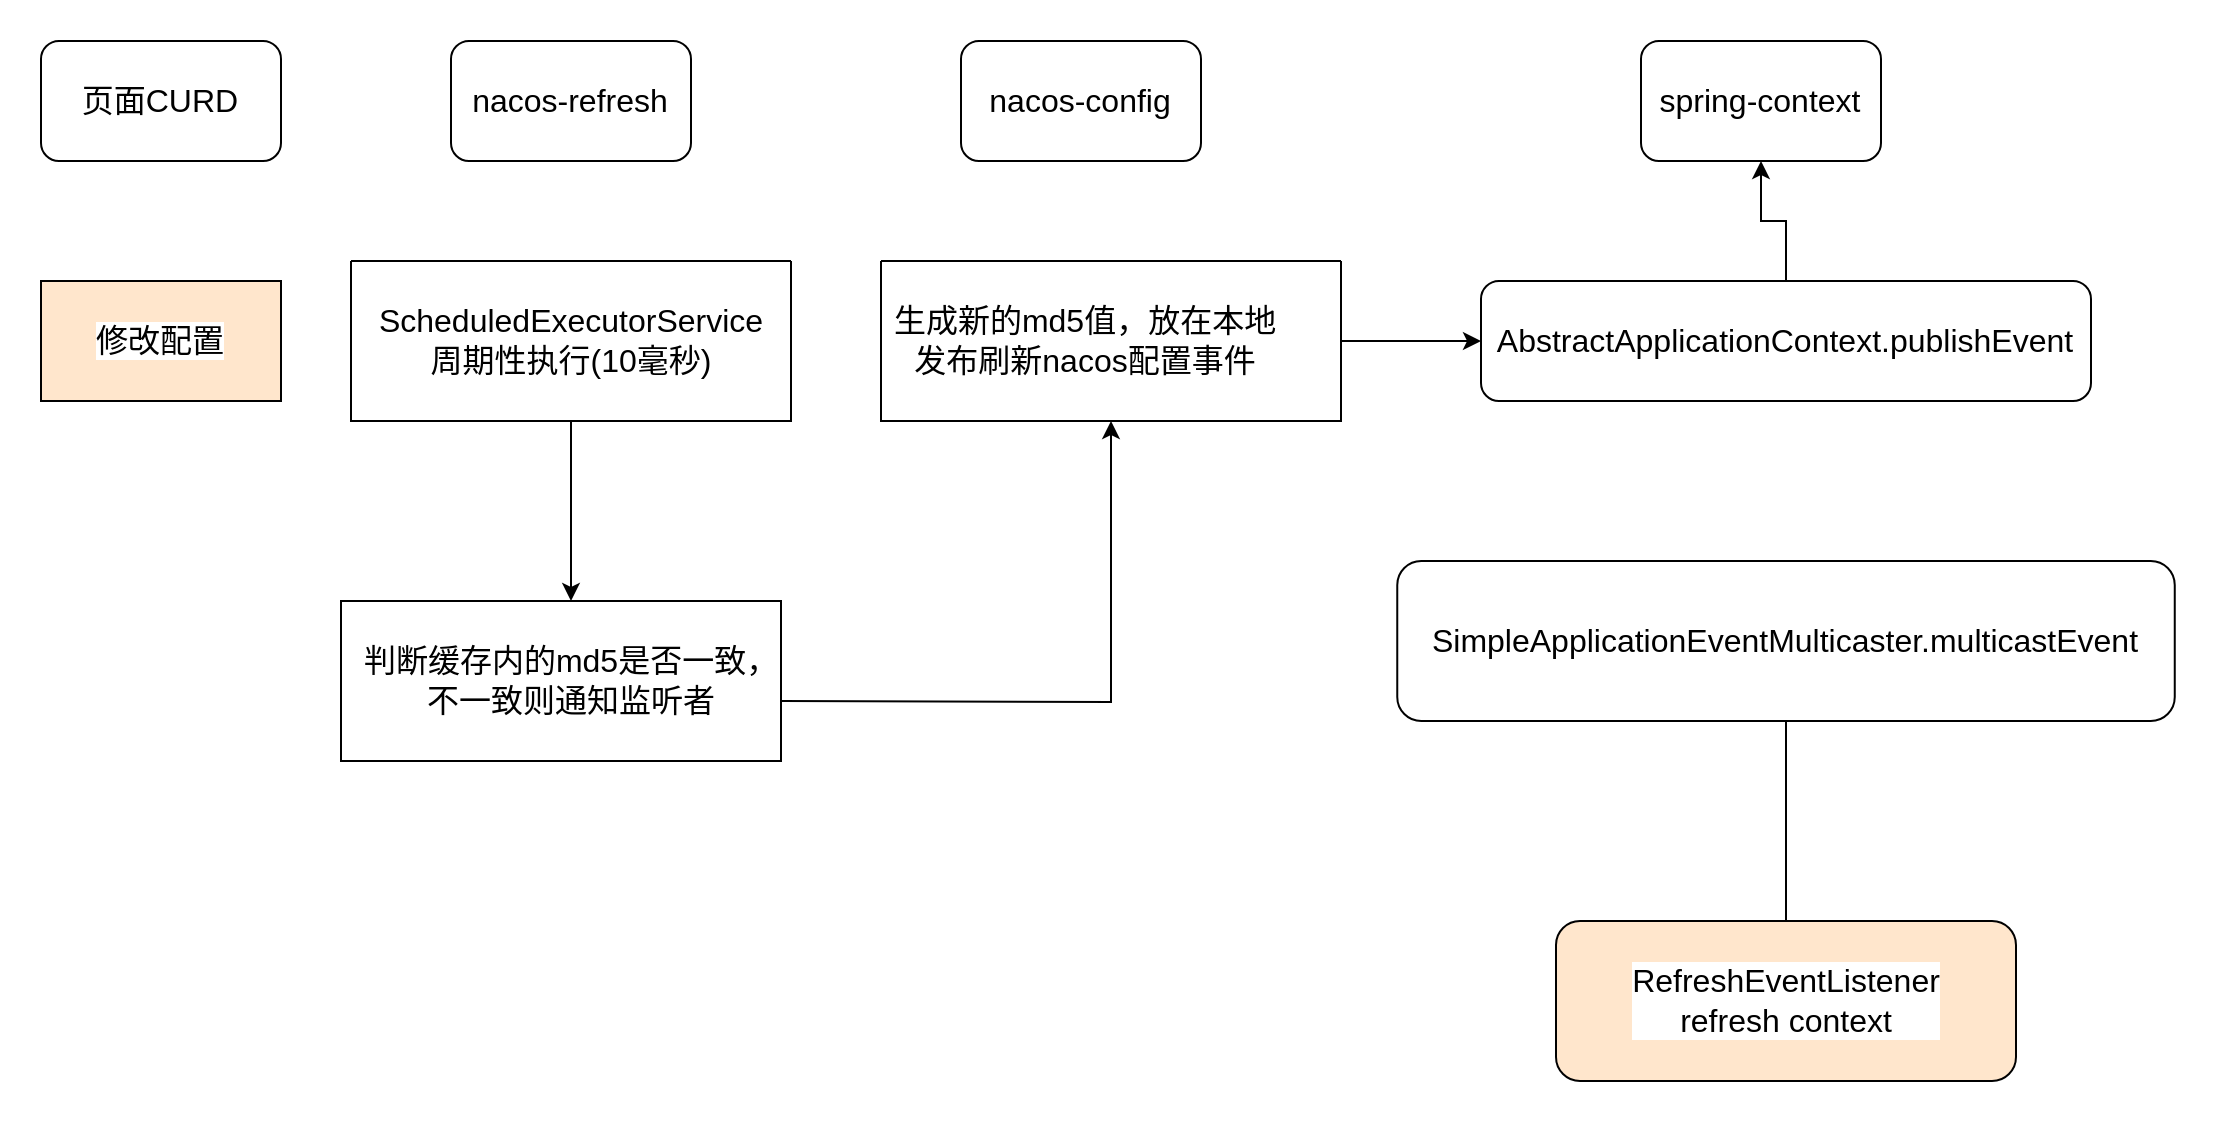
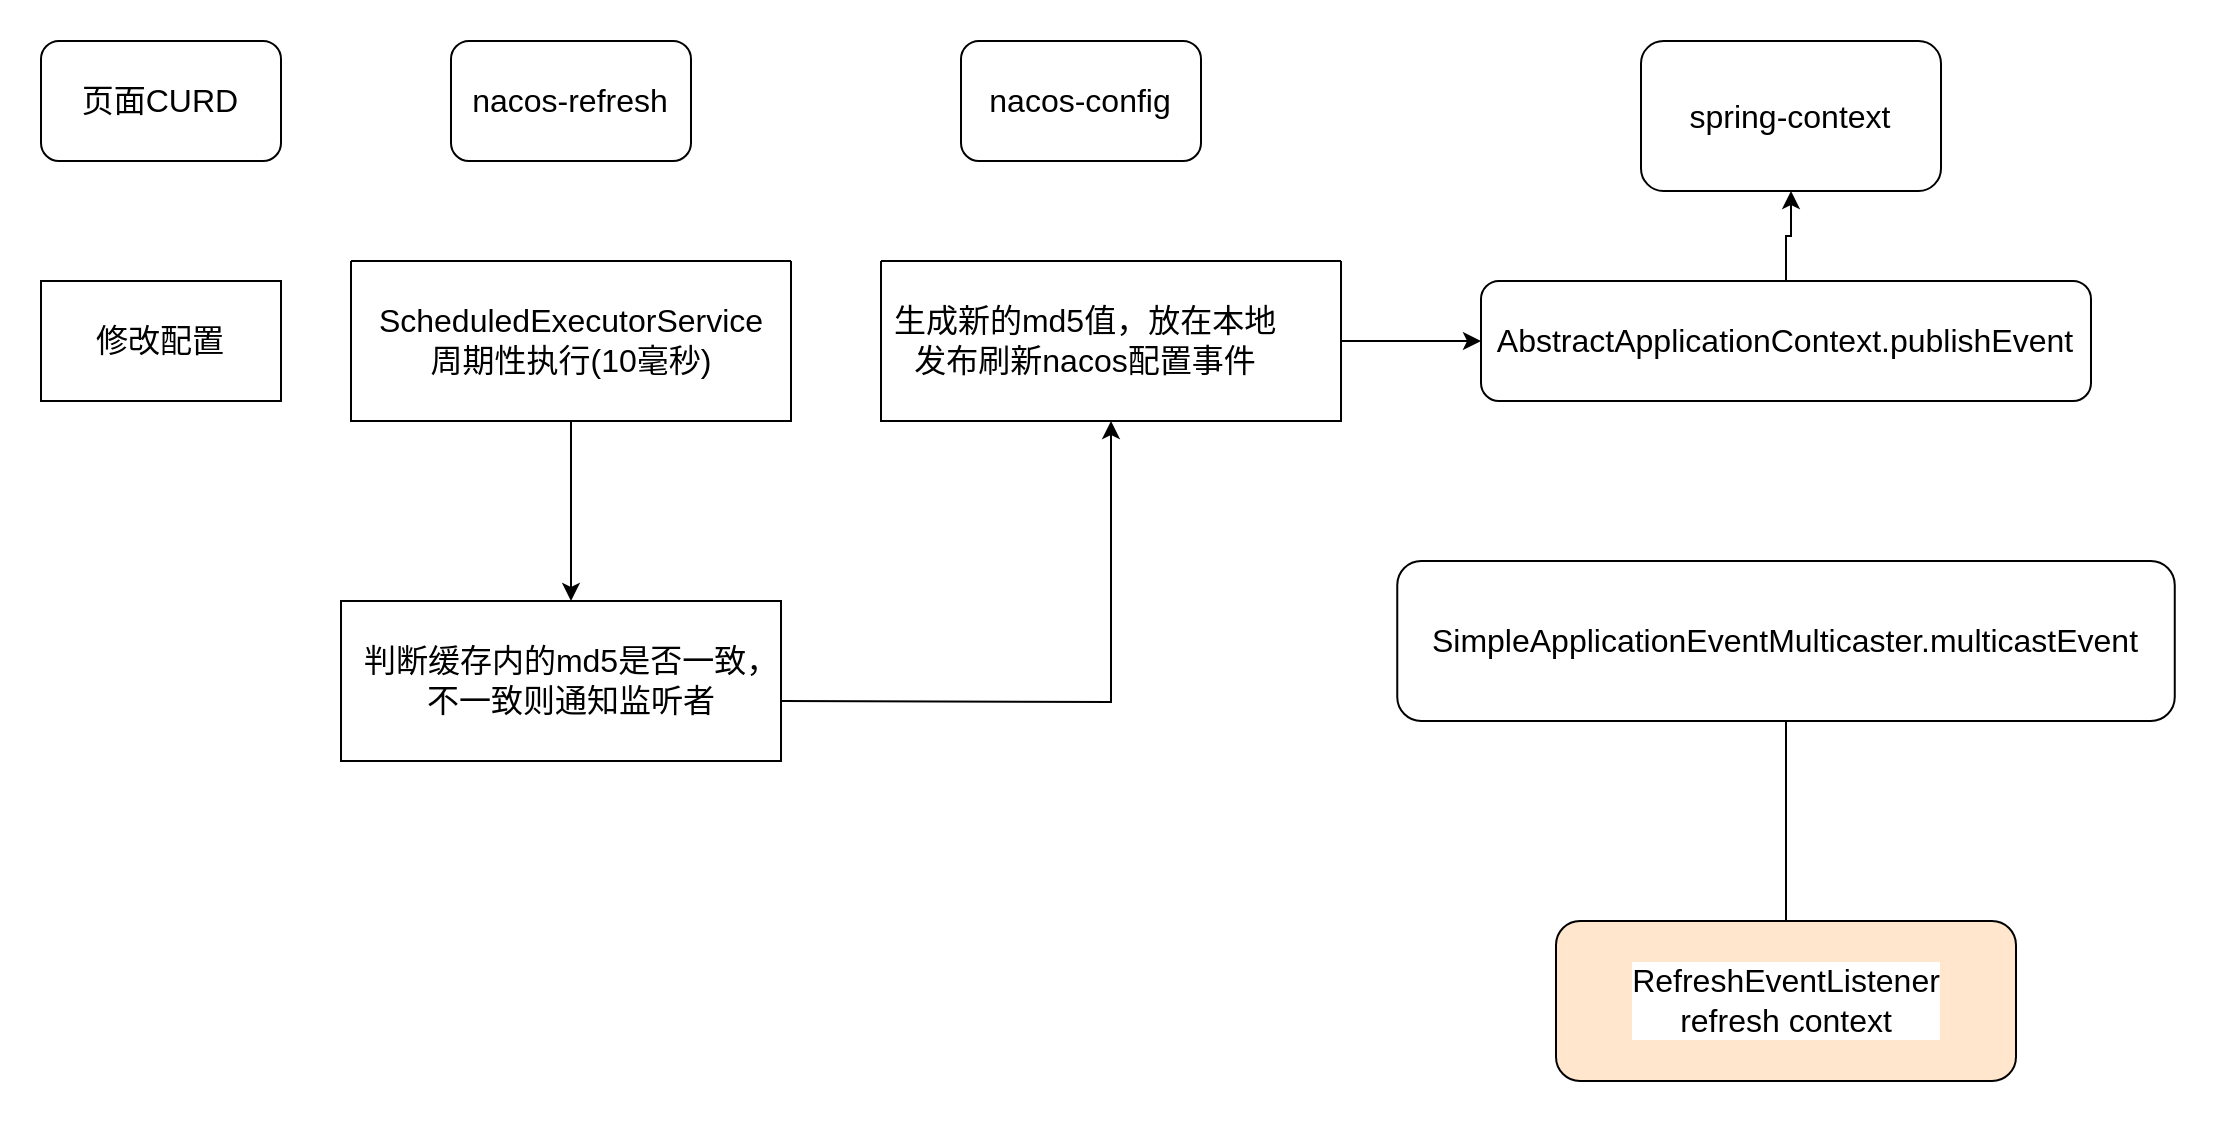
node "spring-context": size 240x120 -> 300x150
node "修改配置": fillcolor #ffe6cc -> #ffffff
